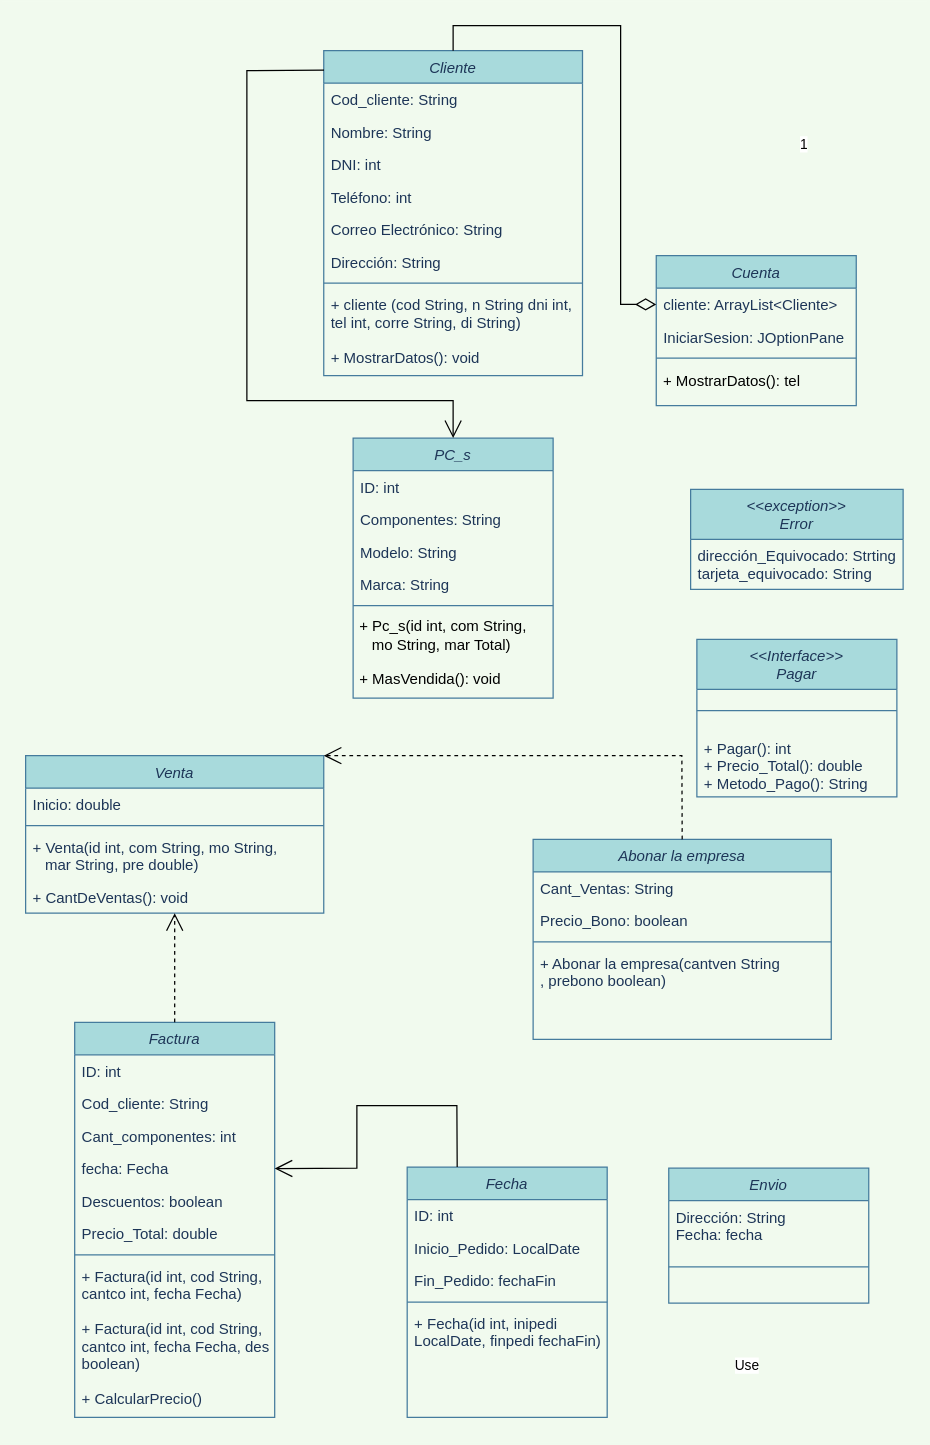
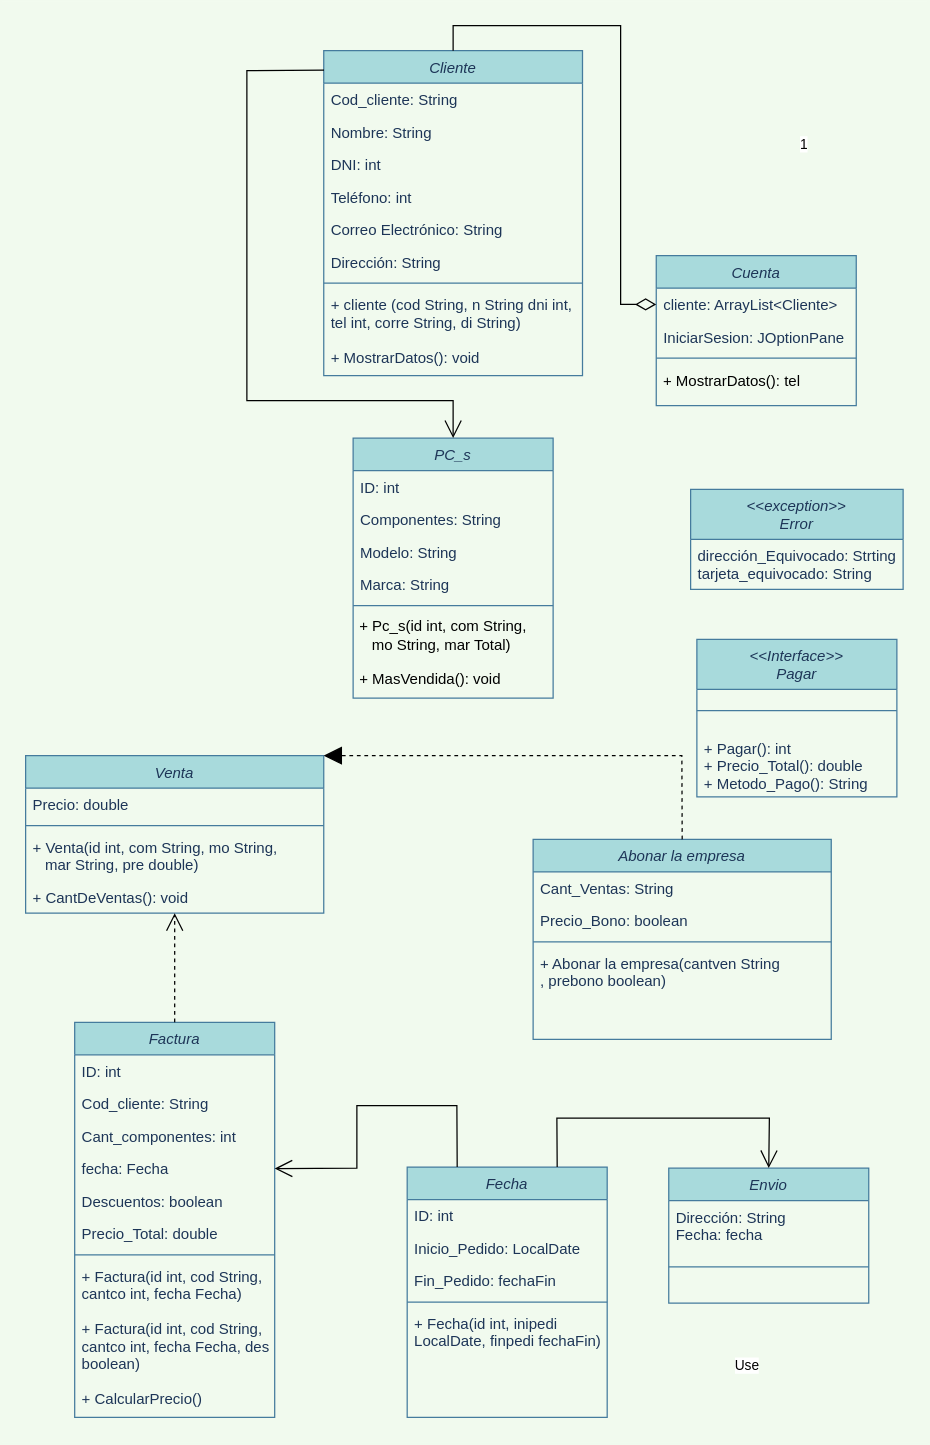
edge "Abonar la empresa" -> "Venta": arrowhead open -> block
node "Inicio: double": label "Inicio: double" -> "Precio: double"
edge "Fecha" -> "Envio": added
